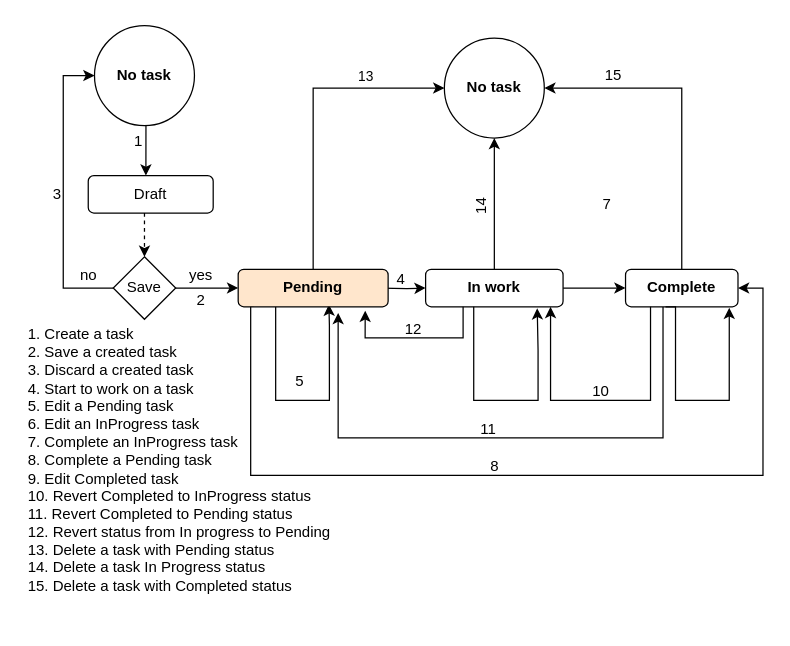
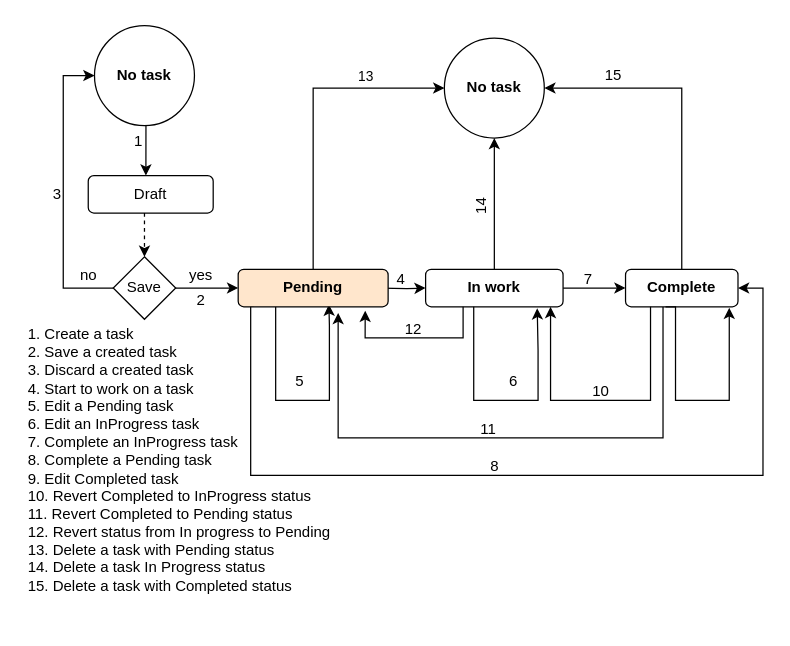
node "7": moved (607, 204) -> (588, 279)
node "6": added
